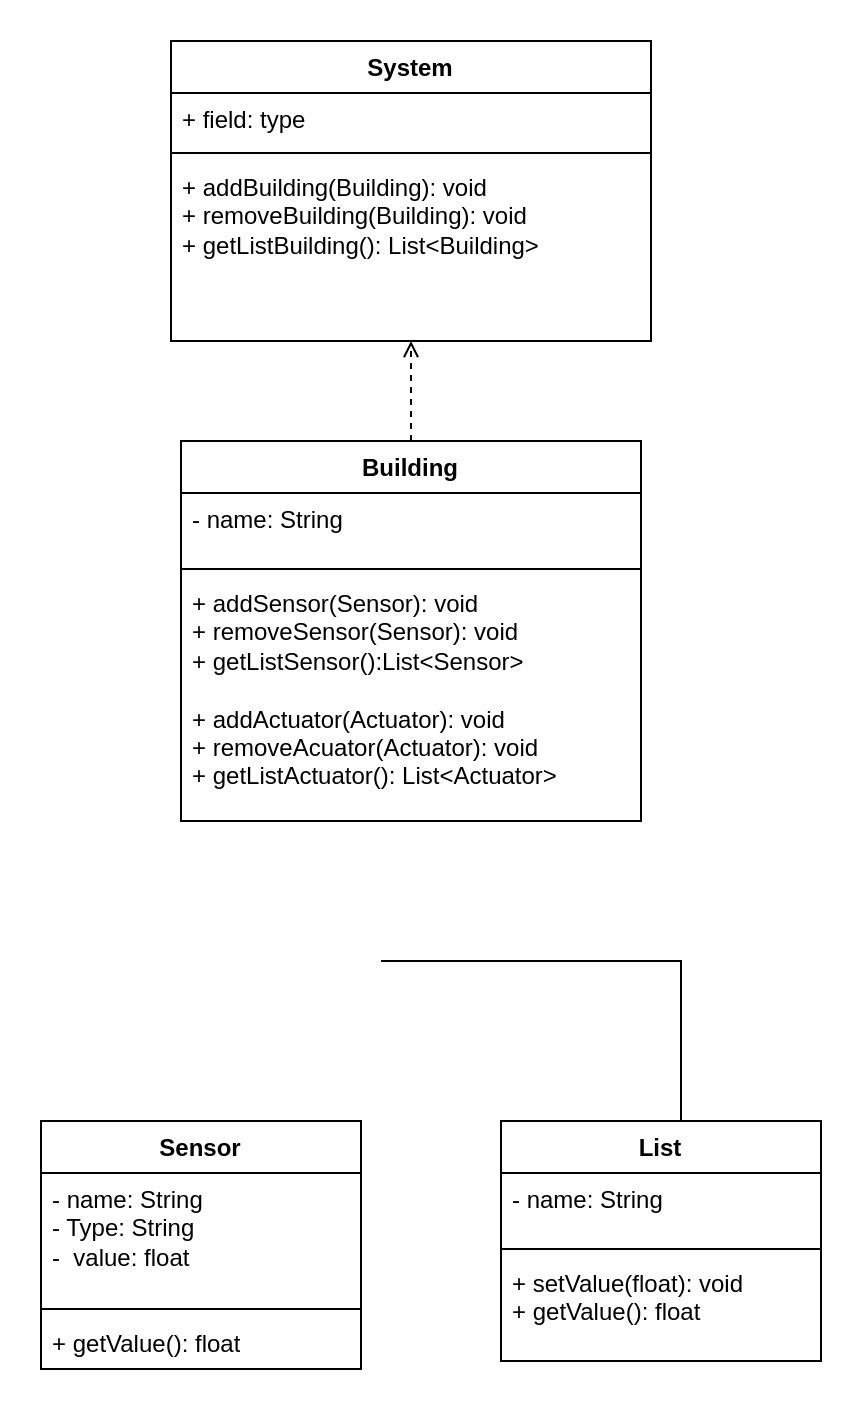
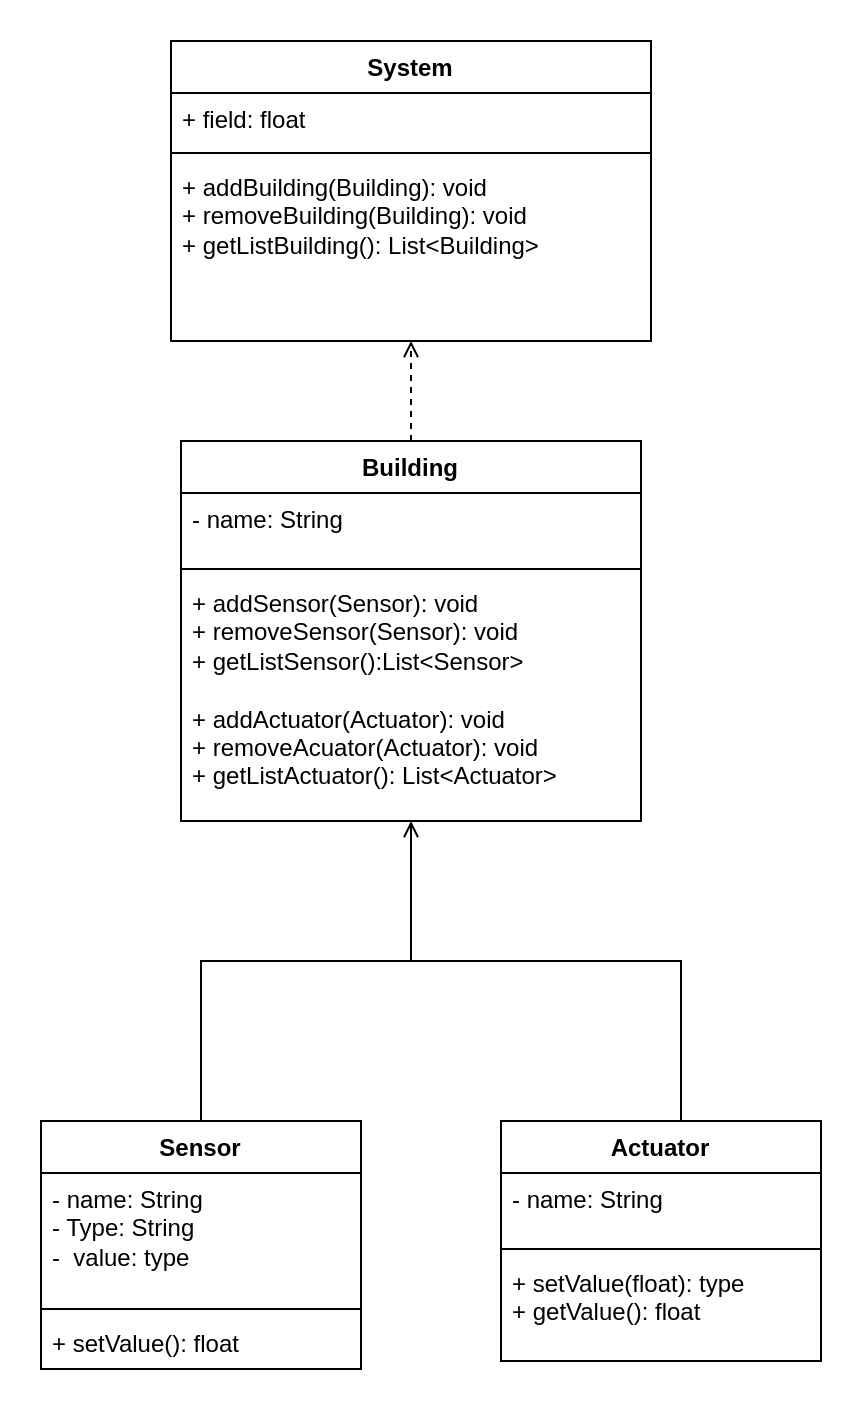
node "+ field: type": label "+ field: type" -> "+ field: float"
edge "Sensor" -> "Building": added
node "List": label "List" -> "Actuator"
node "- name: String - Type: String - value: float": label "- name: String - Type: String - value: float" -> "- name: String - Type: String - value: type"
node "+ setValue(float): void + getValue(): float": label "+ setValue(float): void + getValue(): float" -> "+ setValue(float): type + getValue(): float"
node "+ getValue(): float": label "+ getValue(): float" -> "+ setValue(): float"
